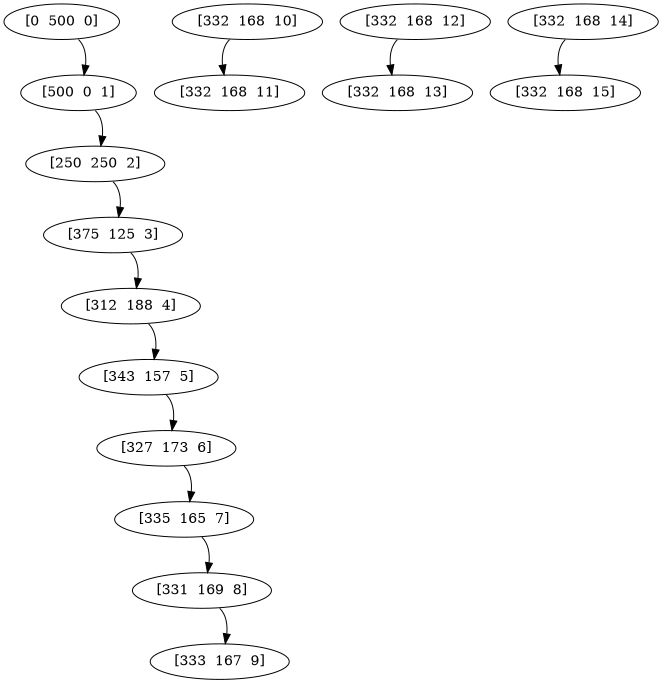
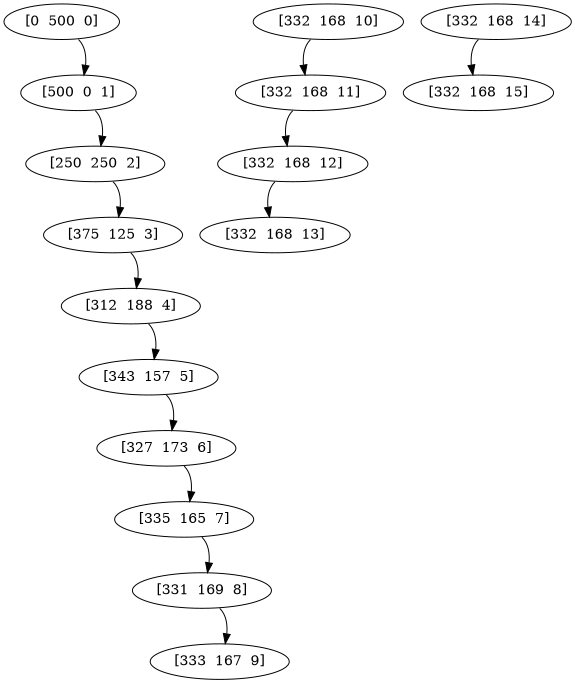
edge "[332  168  11]" -> "[332  168  12]": added
